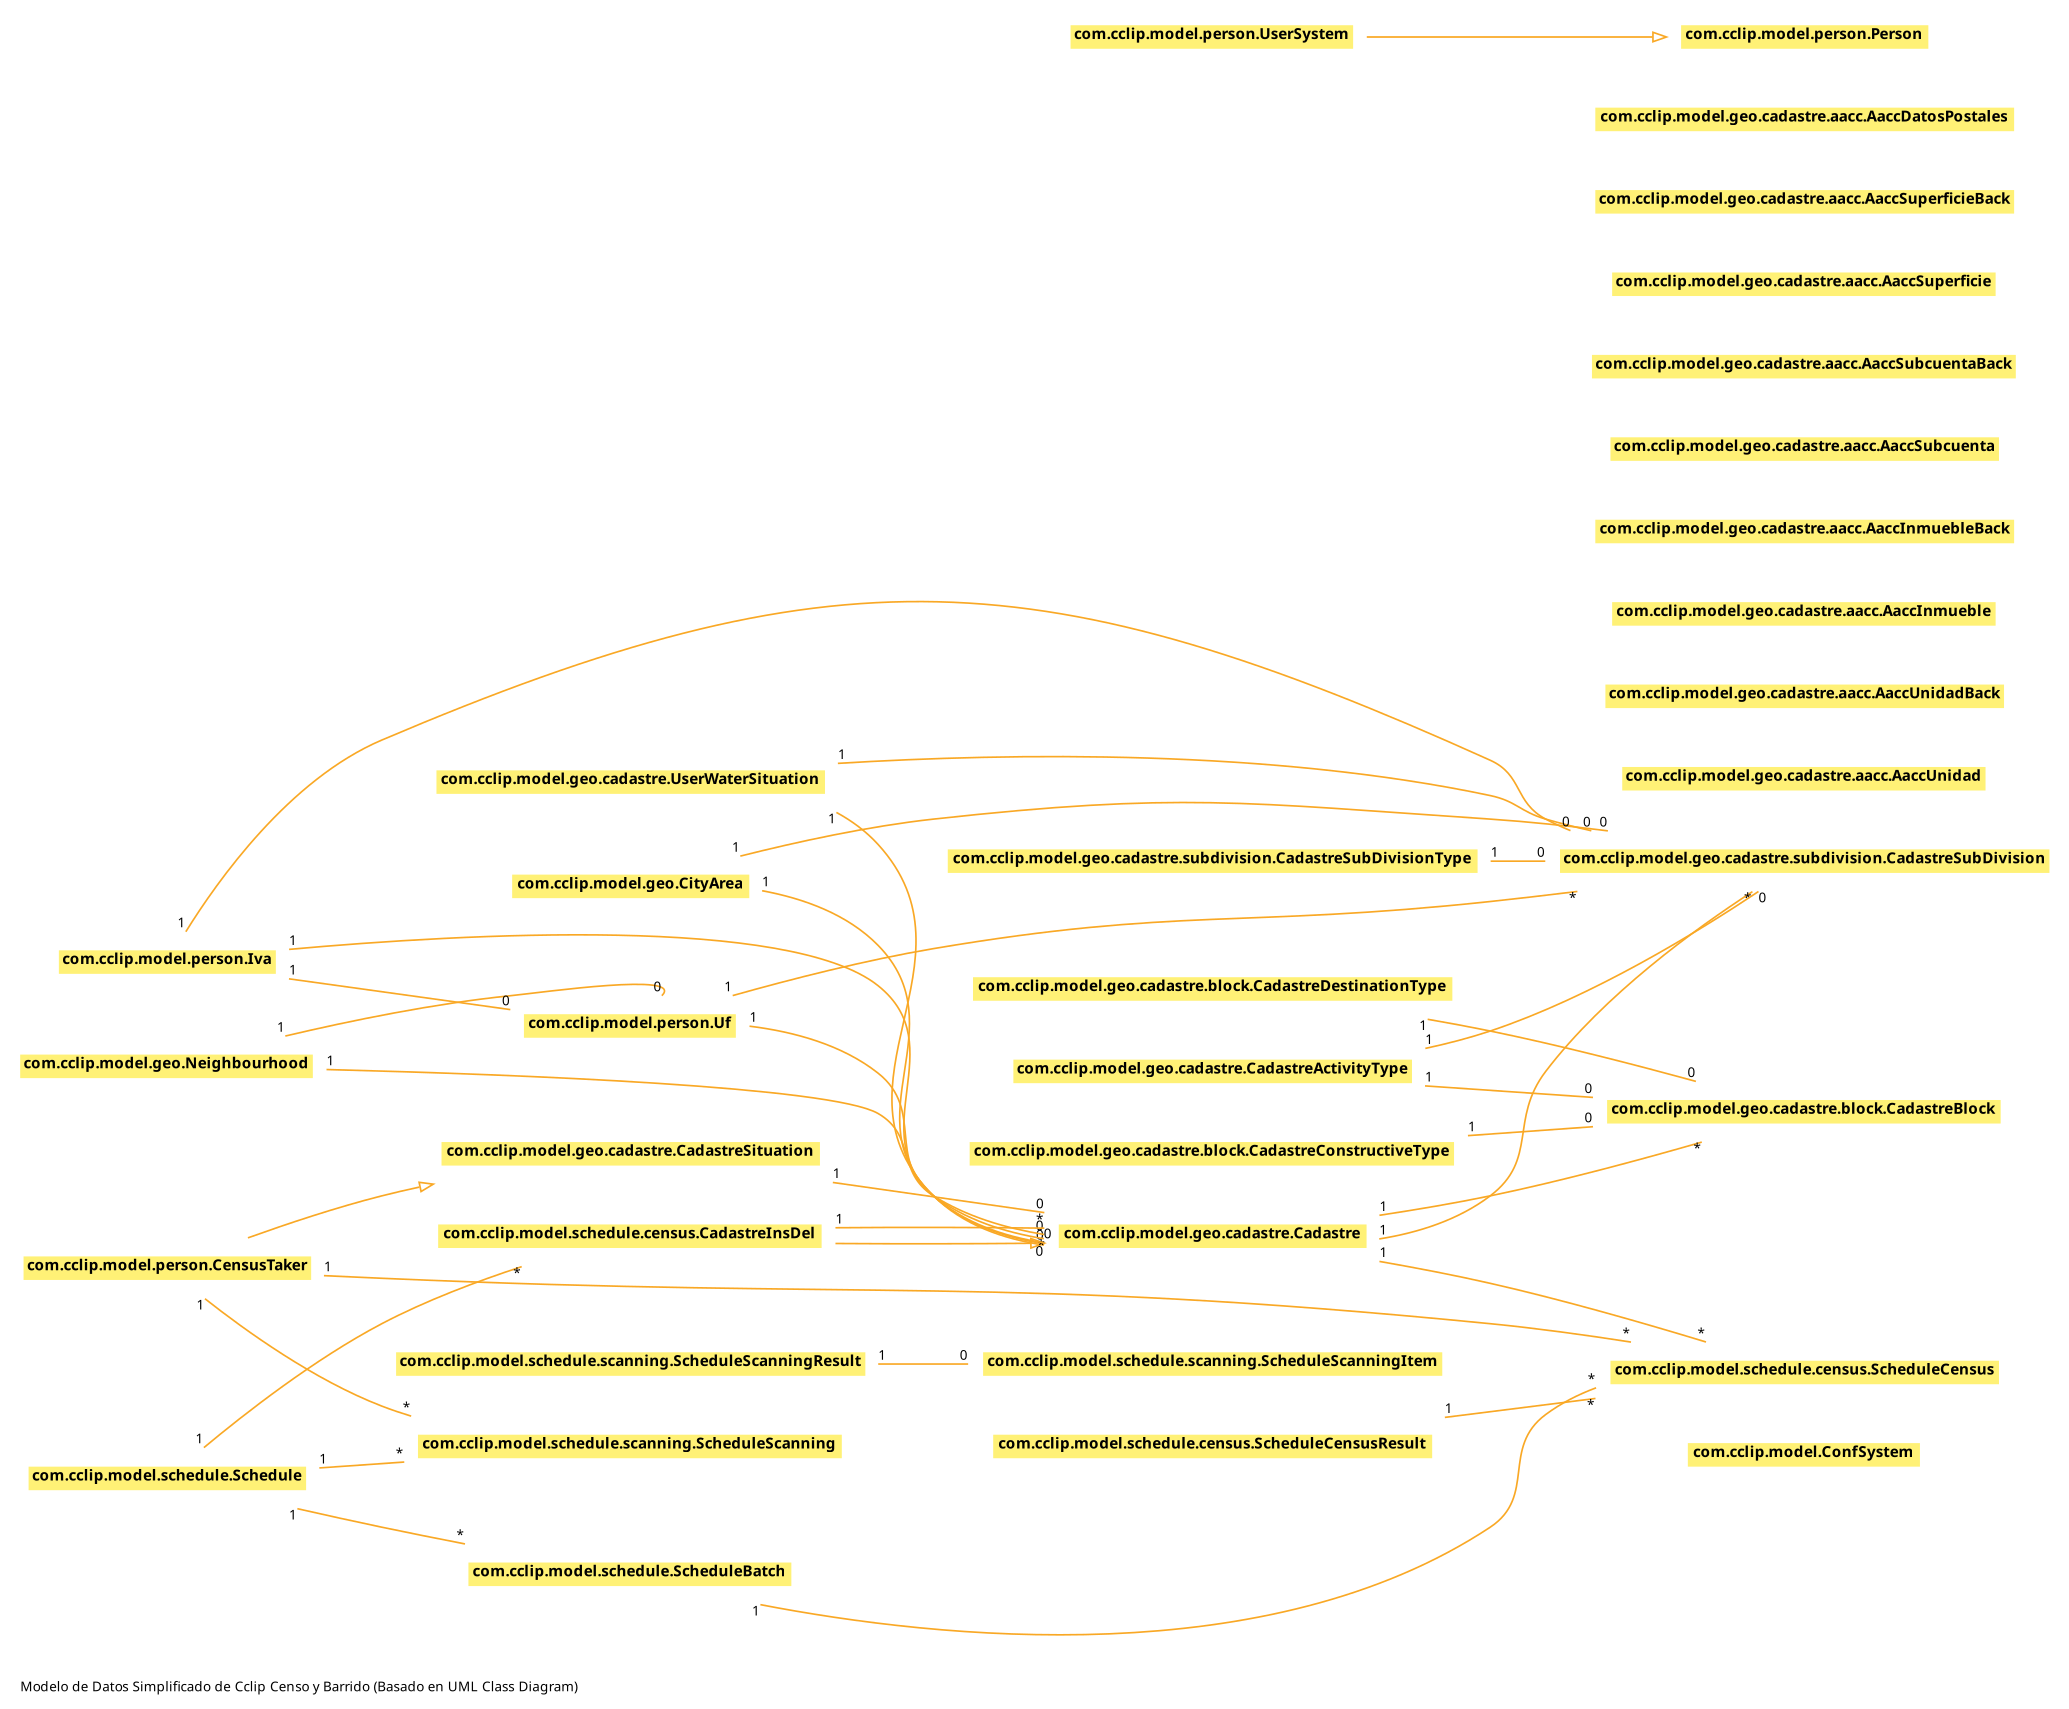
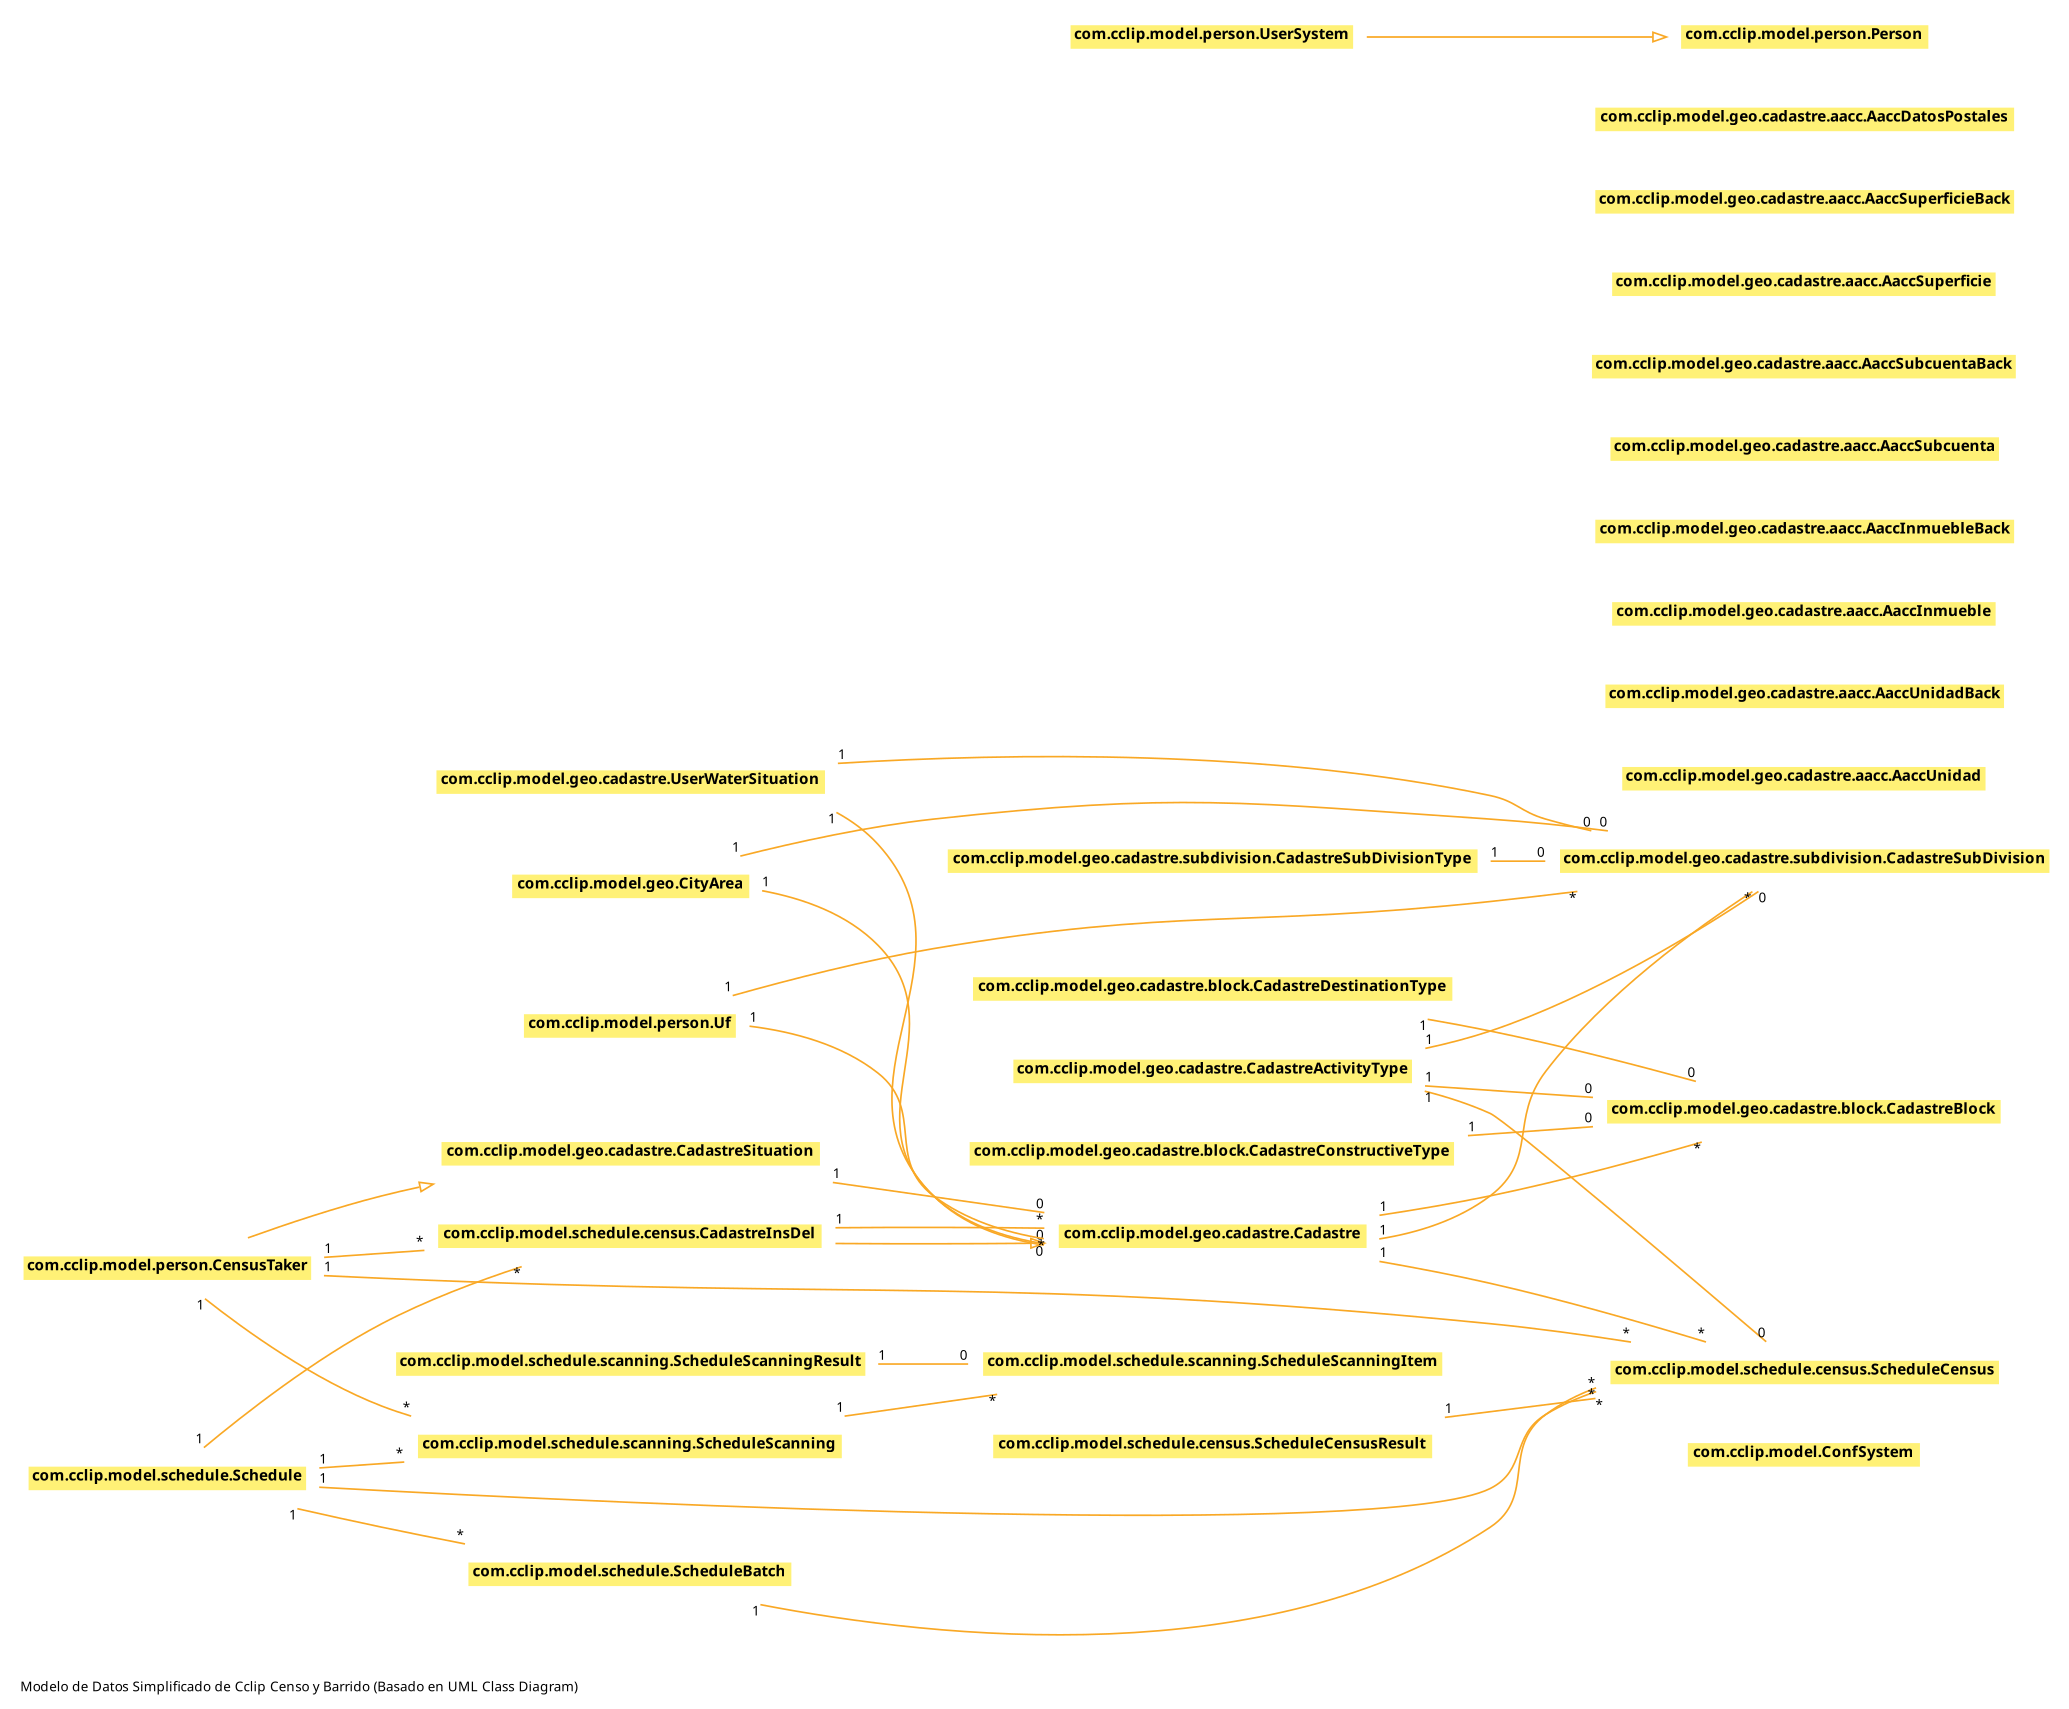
node "com.cclip.model.person.Iva": removed
node "com.cclip.model.geo.Neighbourhood": removed
edge "com.cclip.model.geo.cadastre.CadastreActivityType" -- "com.cclip.model.schedule.census.ScheduleCensus": added
edge "com.cclip.model.schedule.census.CadastreInsDel" -- "com.cclip.model.person.CensusTaker": added
edge "com.cclip.model.schedule.scanning.ScheduleScanningItem" -- "com.cclip.model.schedule.scanning.ScheduleScanning": added
edge "com.cclip.model.schedule.census.ScheduleCensus" -- "com.cclip.model.schedule.Schedule": added
